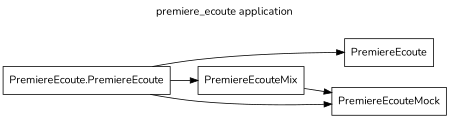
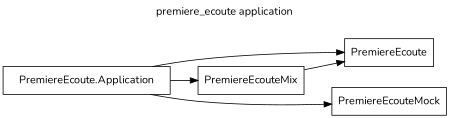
node "PremiereEcoute.PremiereEcoute": label "PremiereEcoute.PremiereEcoute" -> "PremiereEcoute.Application"
edge "PremiereEcouteMix" -> "PremiereEcouteMock": now "PremiereEcouteMix" -> "PremiereEcoute"
